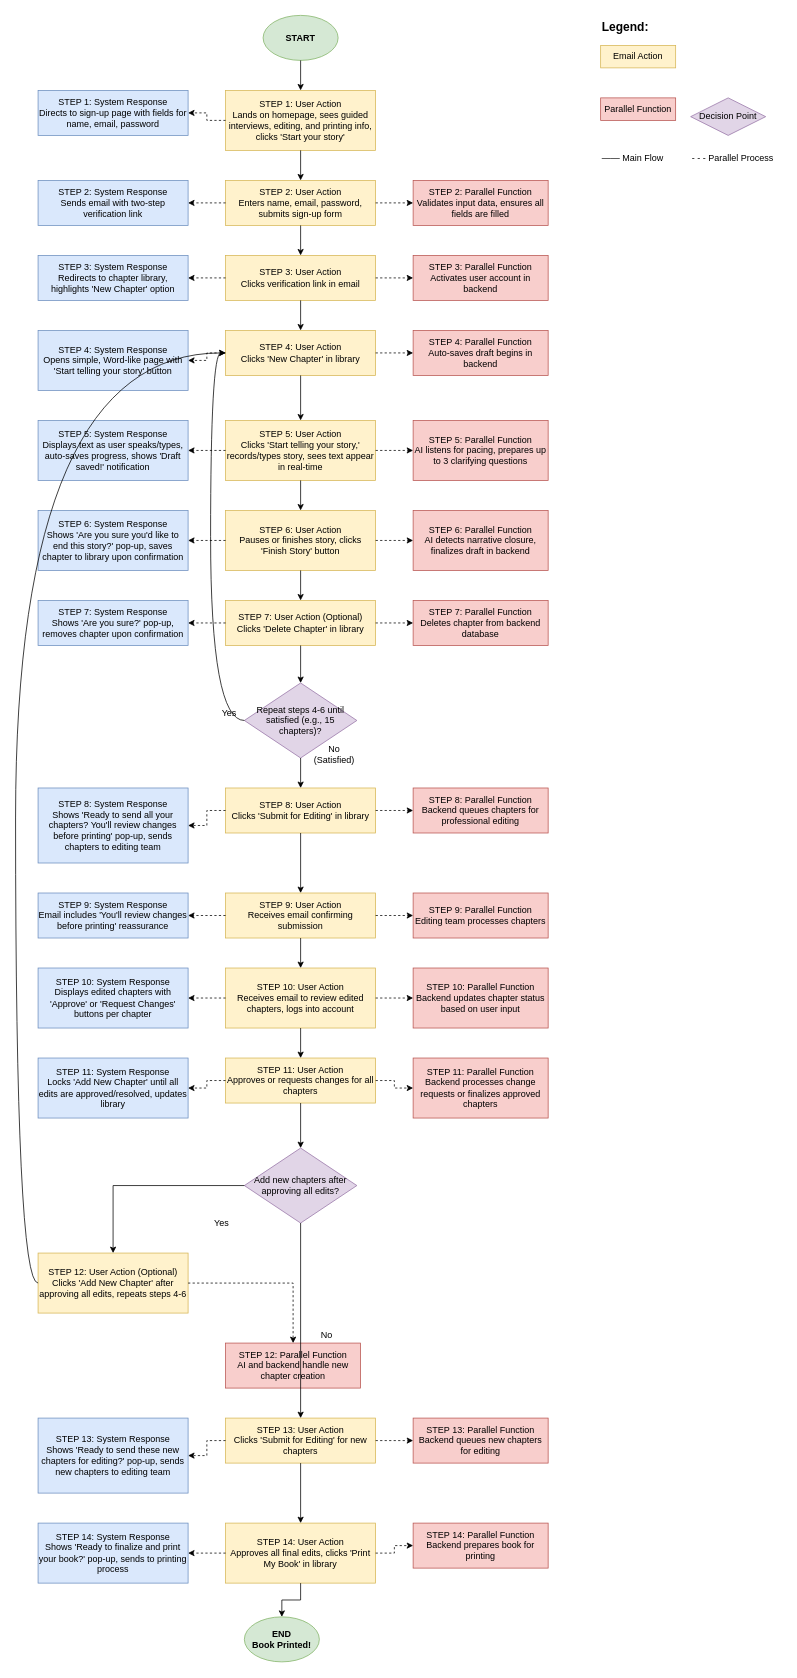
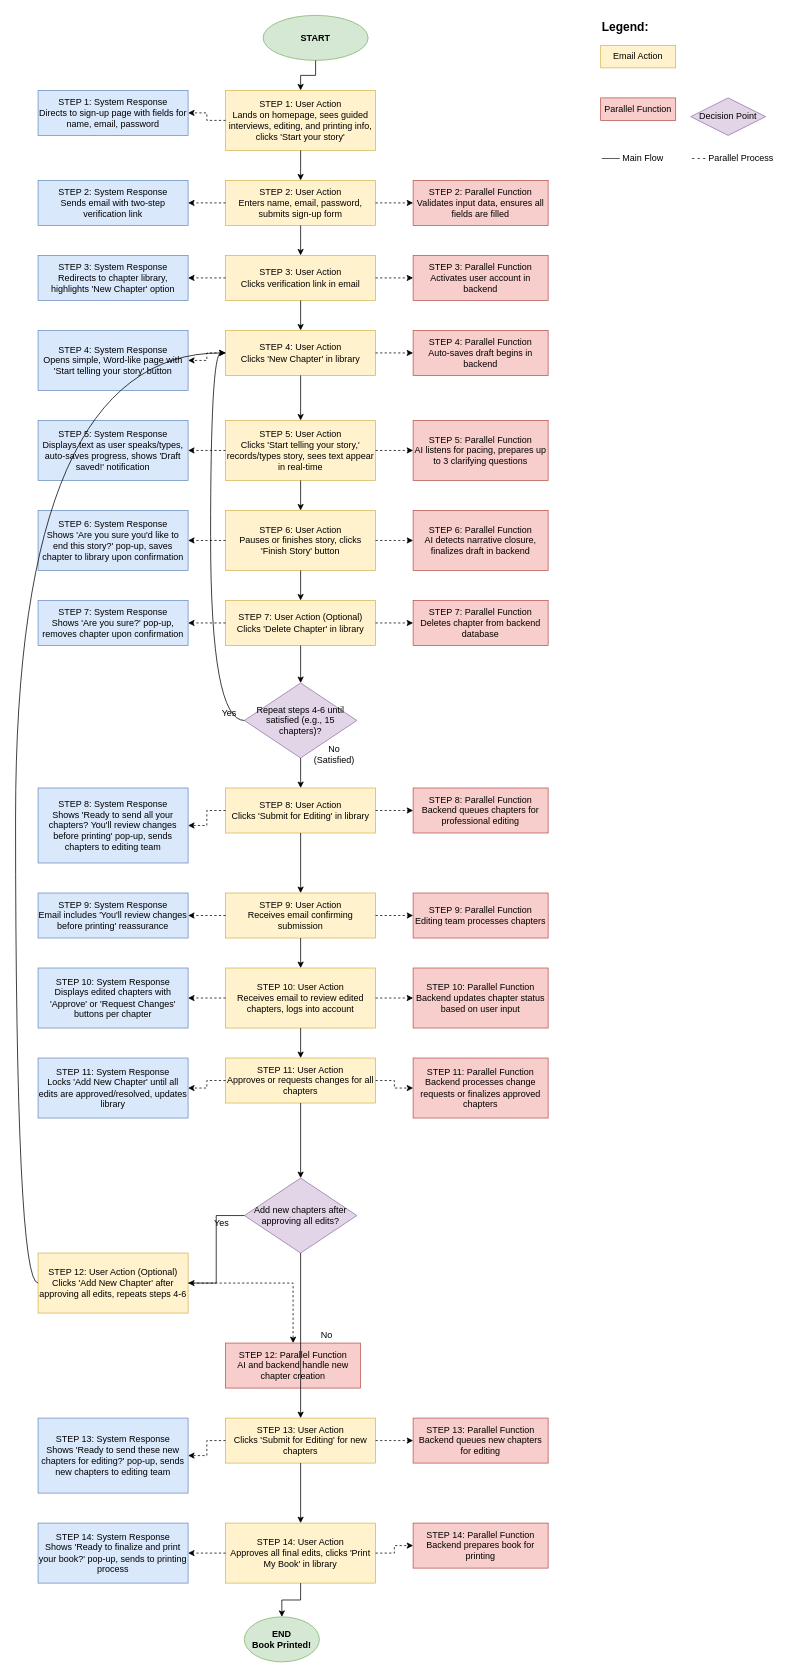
node "START": size 75x45 -> 105x45
node "Add new chapters after approving all edits?": moved (300, 1185) -> (300, 1215)
